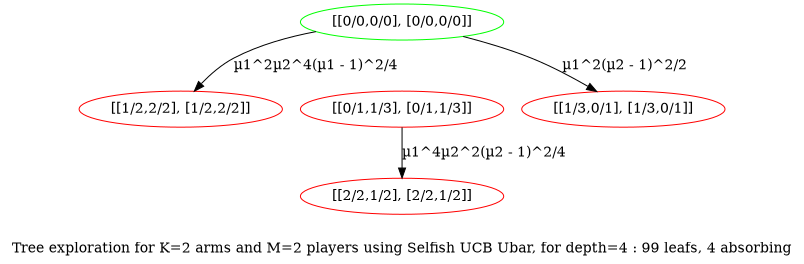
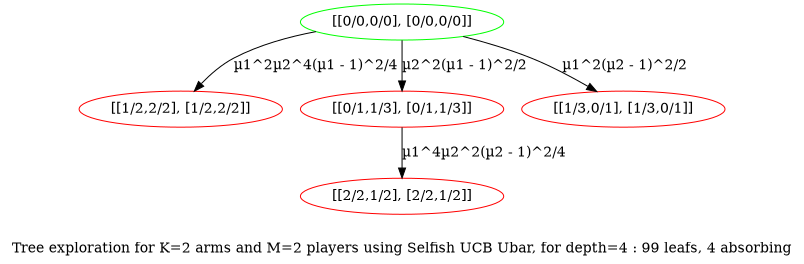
edge "[[0/0,0/0], [0/0,0/0]]" -> "[[0/1,1/3], [0/1,1/3]]": added, label "µ2^2(µ1 - 1)^2/2"
